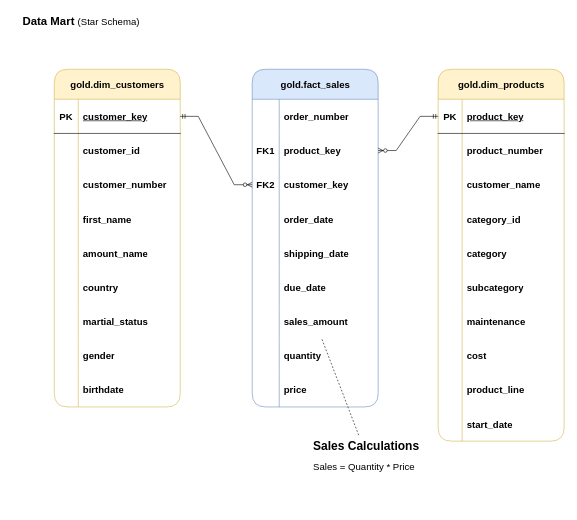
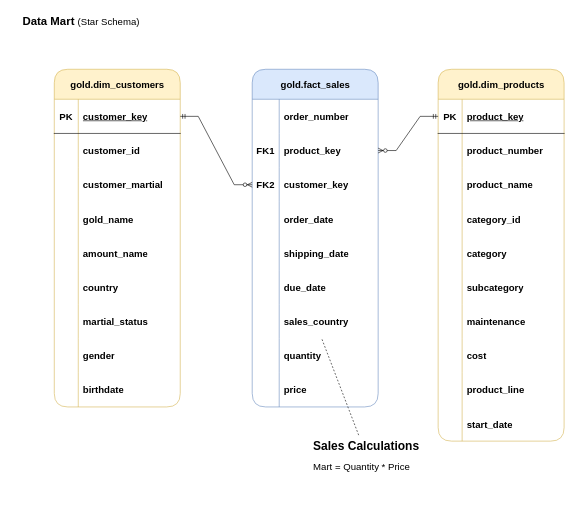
node "customer_number": label "customer_number" -> "customer_martial"
node "customer_name": label "customer_name" -> "product_name"
node "first_name": label "first_name" -> "gold_name"
node "sales_amount": label "sales_amount" -> "sales_country"
node "Sales Calculations Sales = Quantity * Price": label "Sales Calculations Sales = Quantity * Price" -> "Sales Calculations Mart = Quantity * Price"
